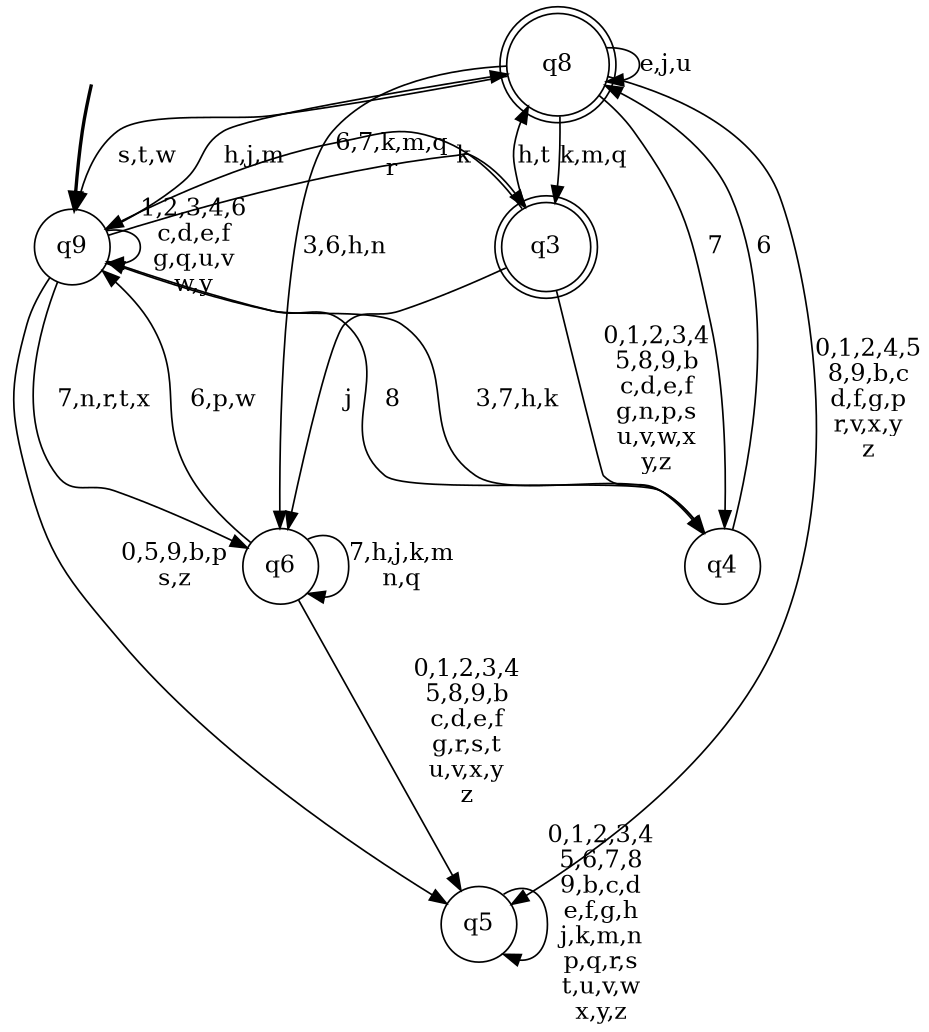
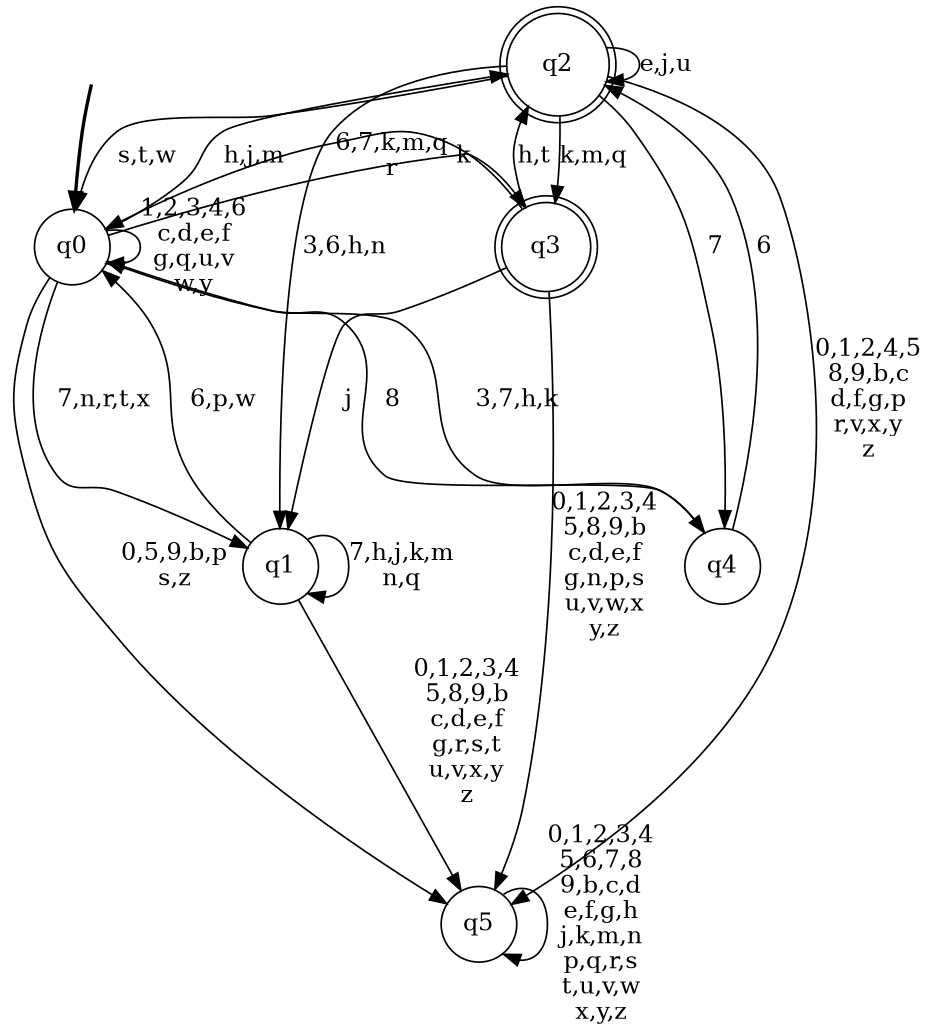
node "q8": label "q8" -> "q2"
node "q9": label "q9" -> "q0"
edge "q3" -> "q4": now "q3" -> "q5"
node "q6": label "q6" -> "q1"
